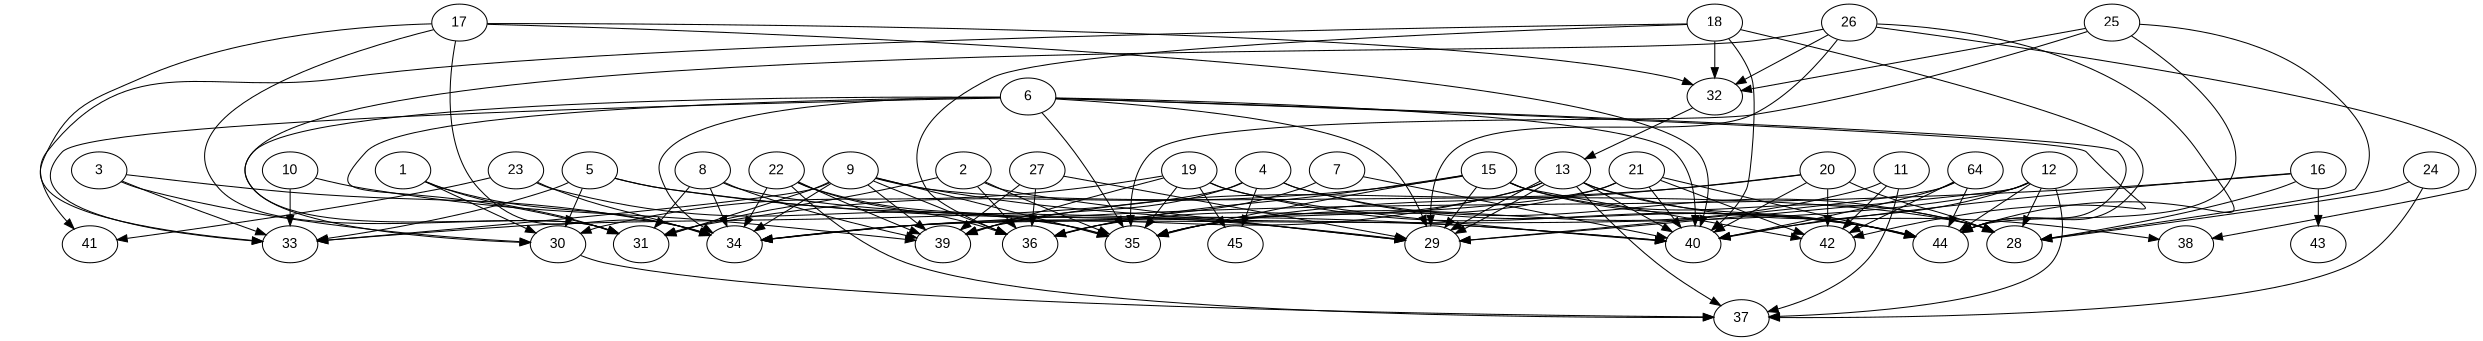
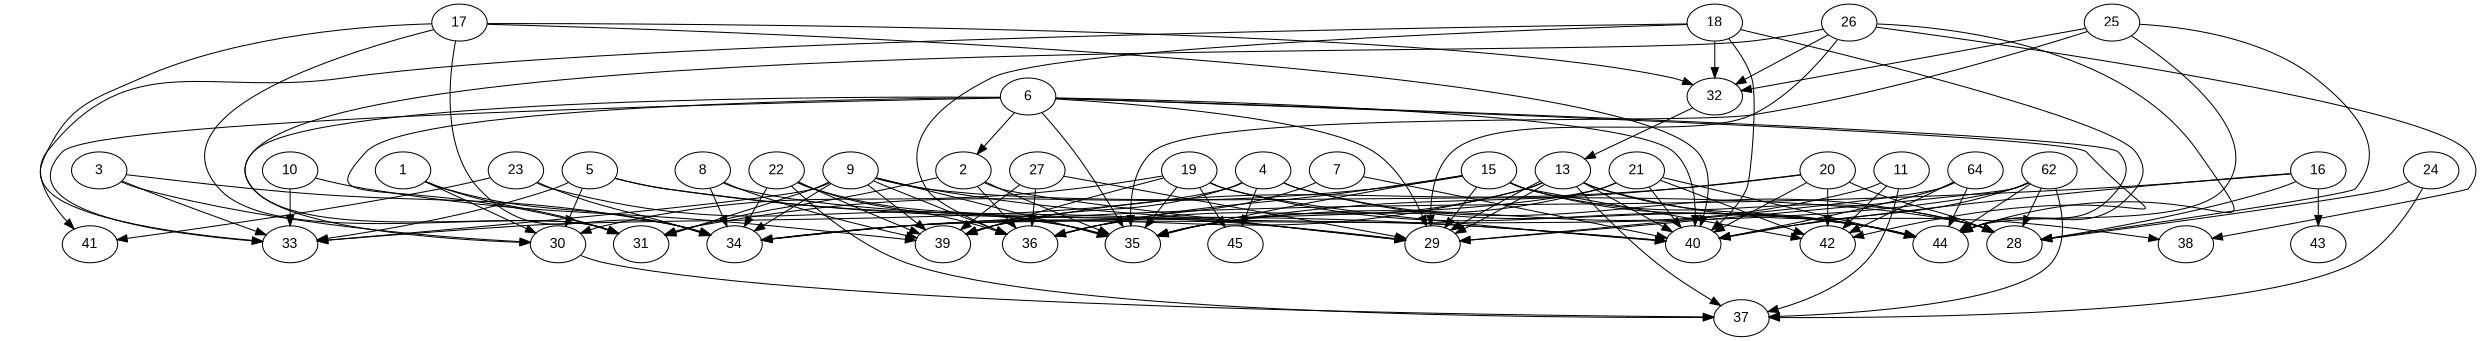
edge "6" -> "34": now "6" -> "2"
node "12": label "12" -> "62"
edge "8" -> "31": removed
